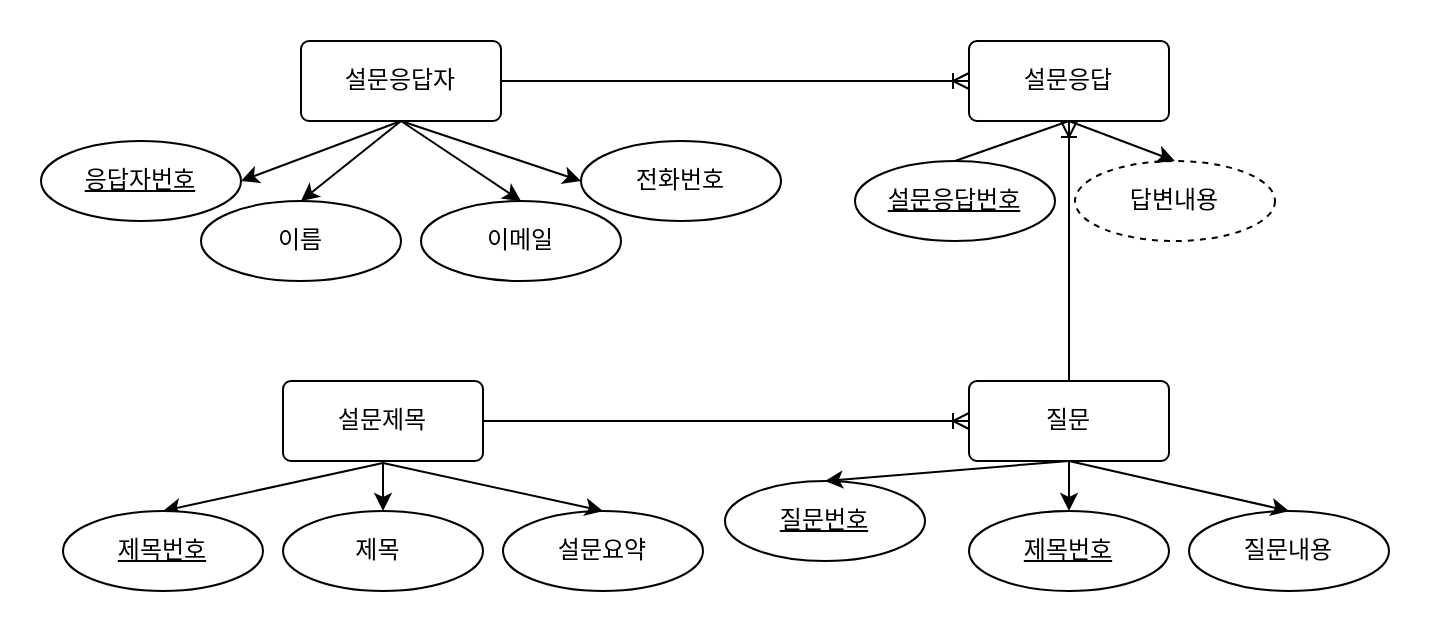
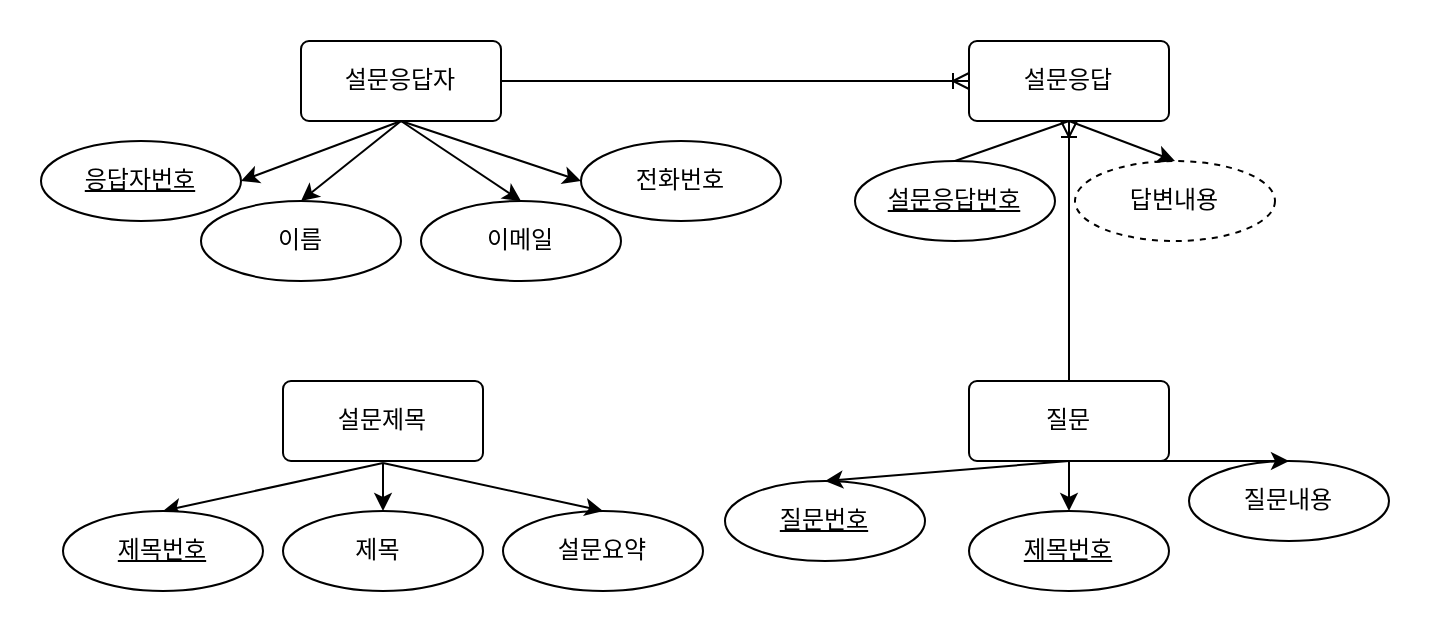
edge "설문제목" -> "질문": removed
node "질문내용": moved (1289, 551) -> (1289, 501)
